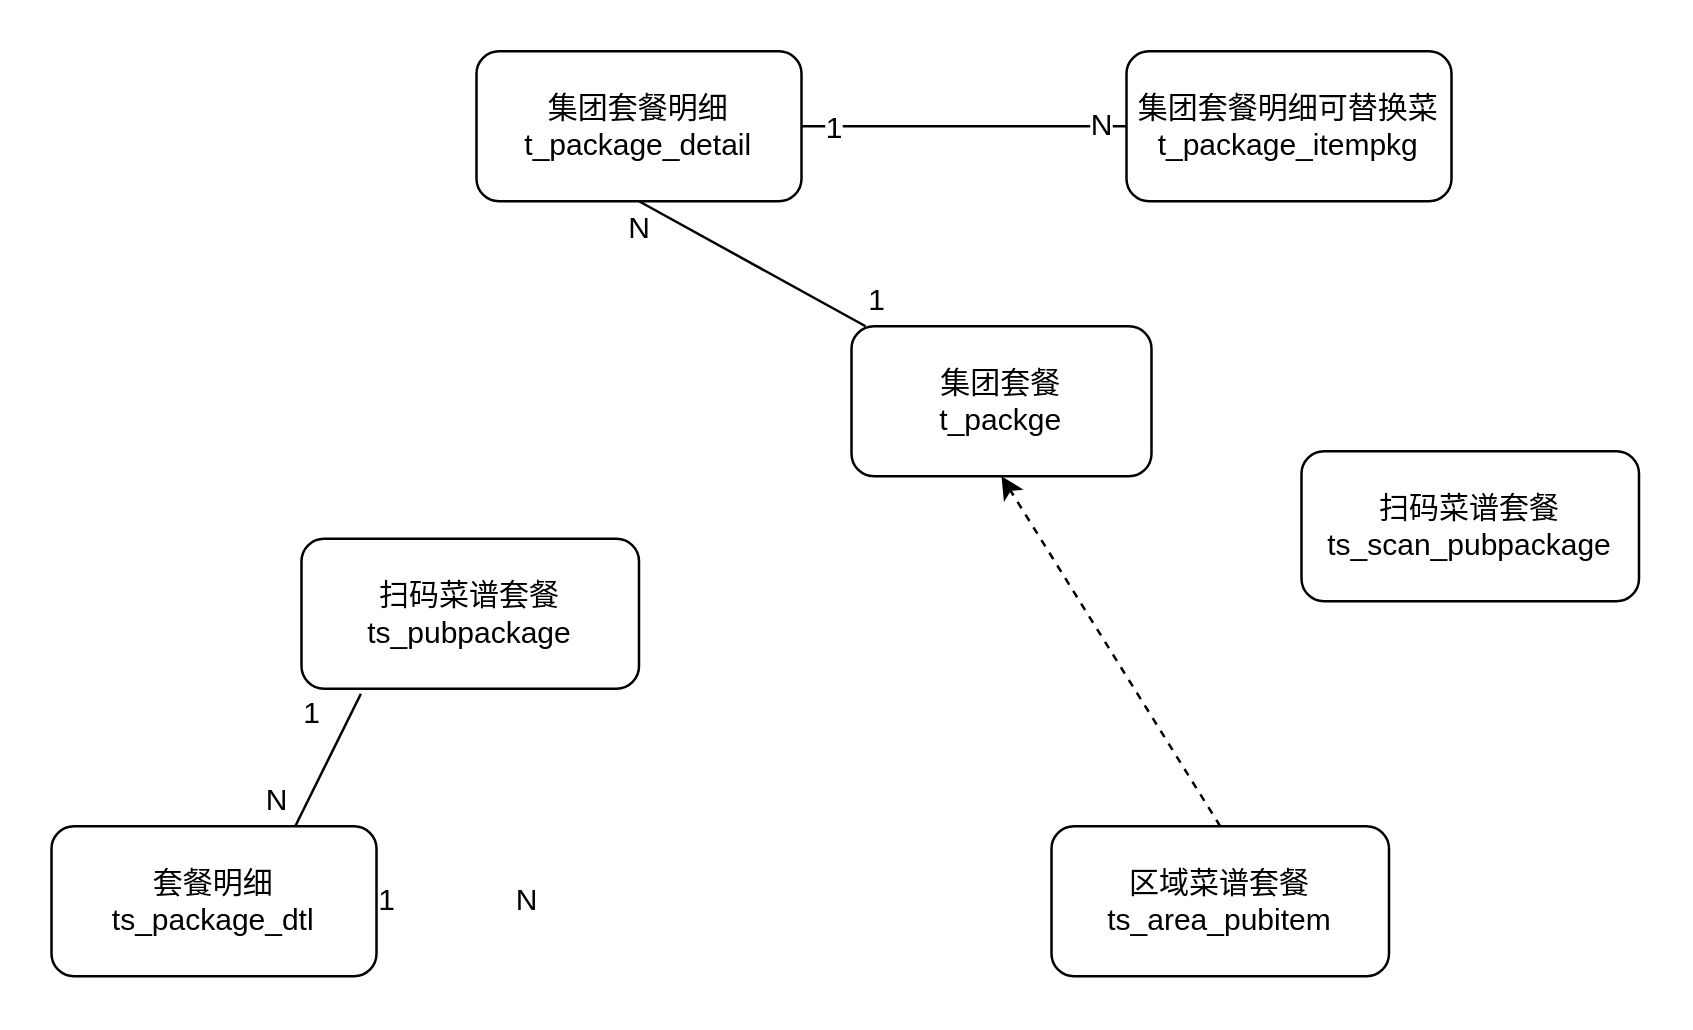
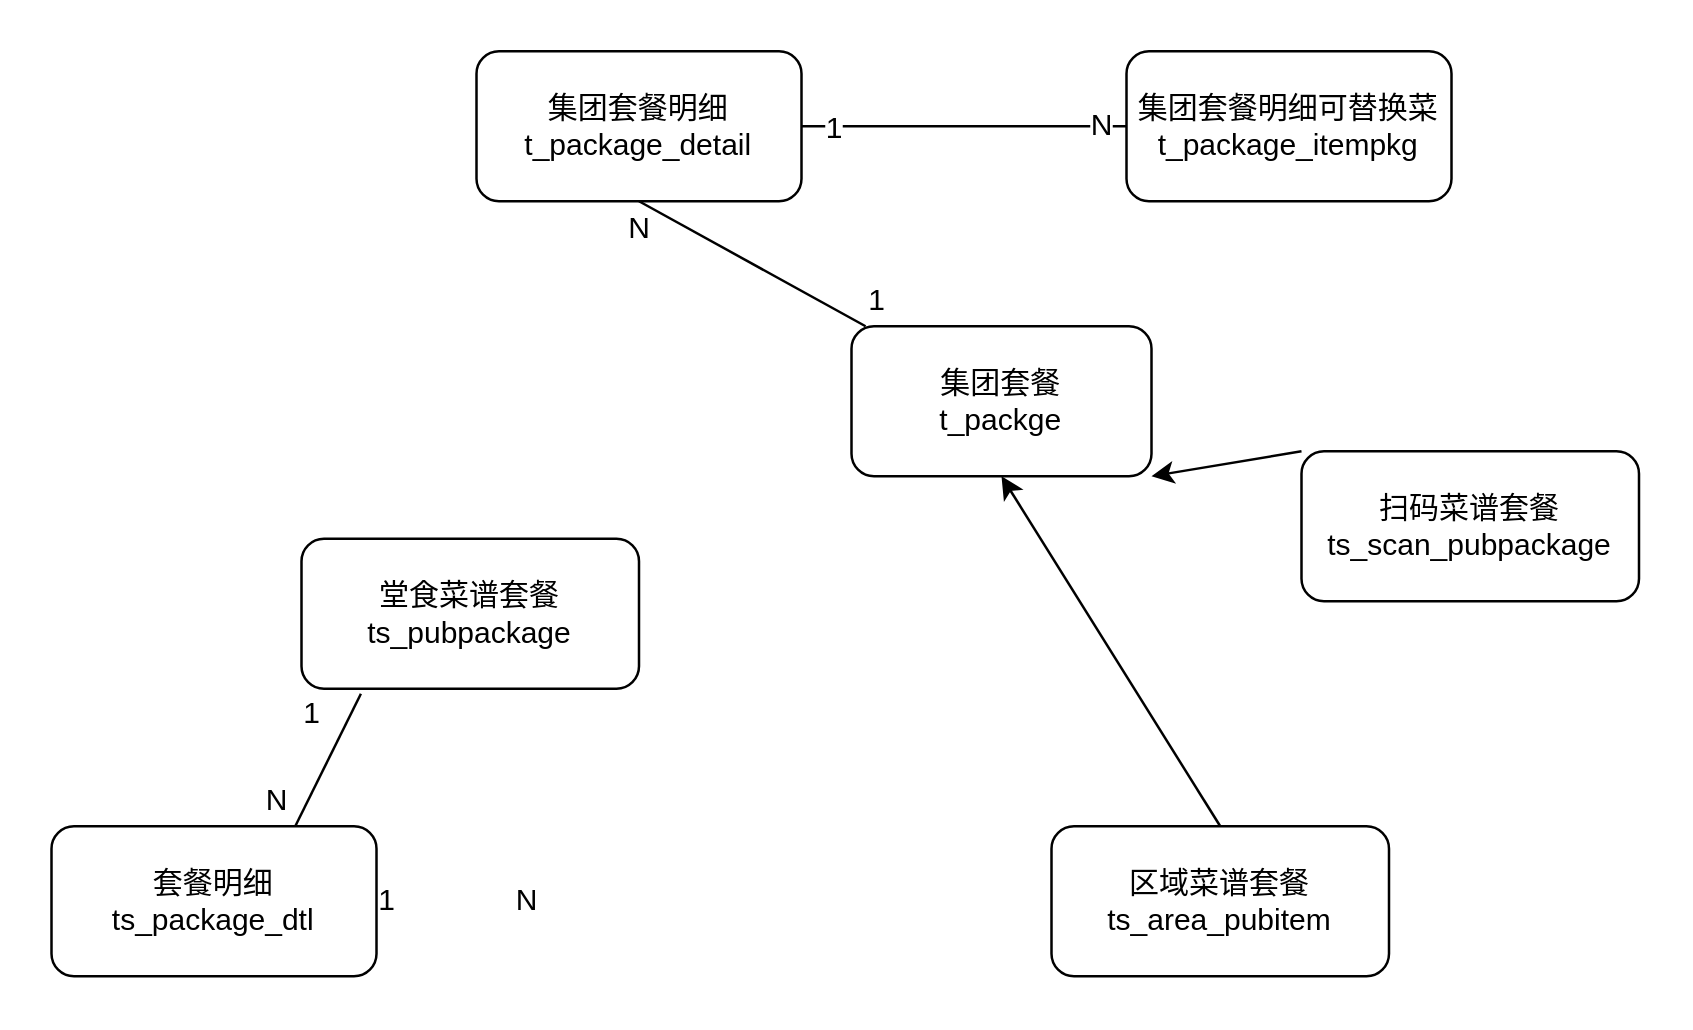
edge "扫码菜谱套餐 ts_scan_pubpackage" -> "集团套餐 t_packge": added
node "扫码菜谱套餐 ts_pubpackage": label "扫码菜谱套餐 ts_pubpackage" -> "堂食菜谱套餐 ts_pubpackage"
edge "区域菜谱套餐 ts_area_pubitem" -> "集团套餐 t_packge": style dashed -> solid
